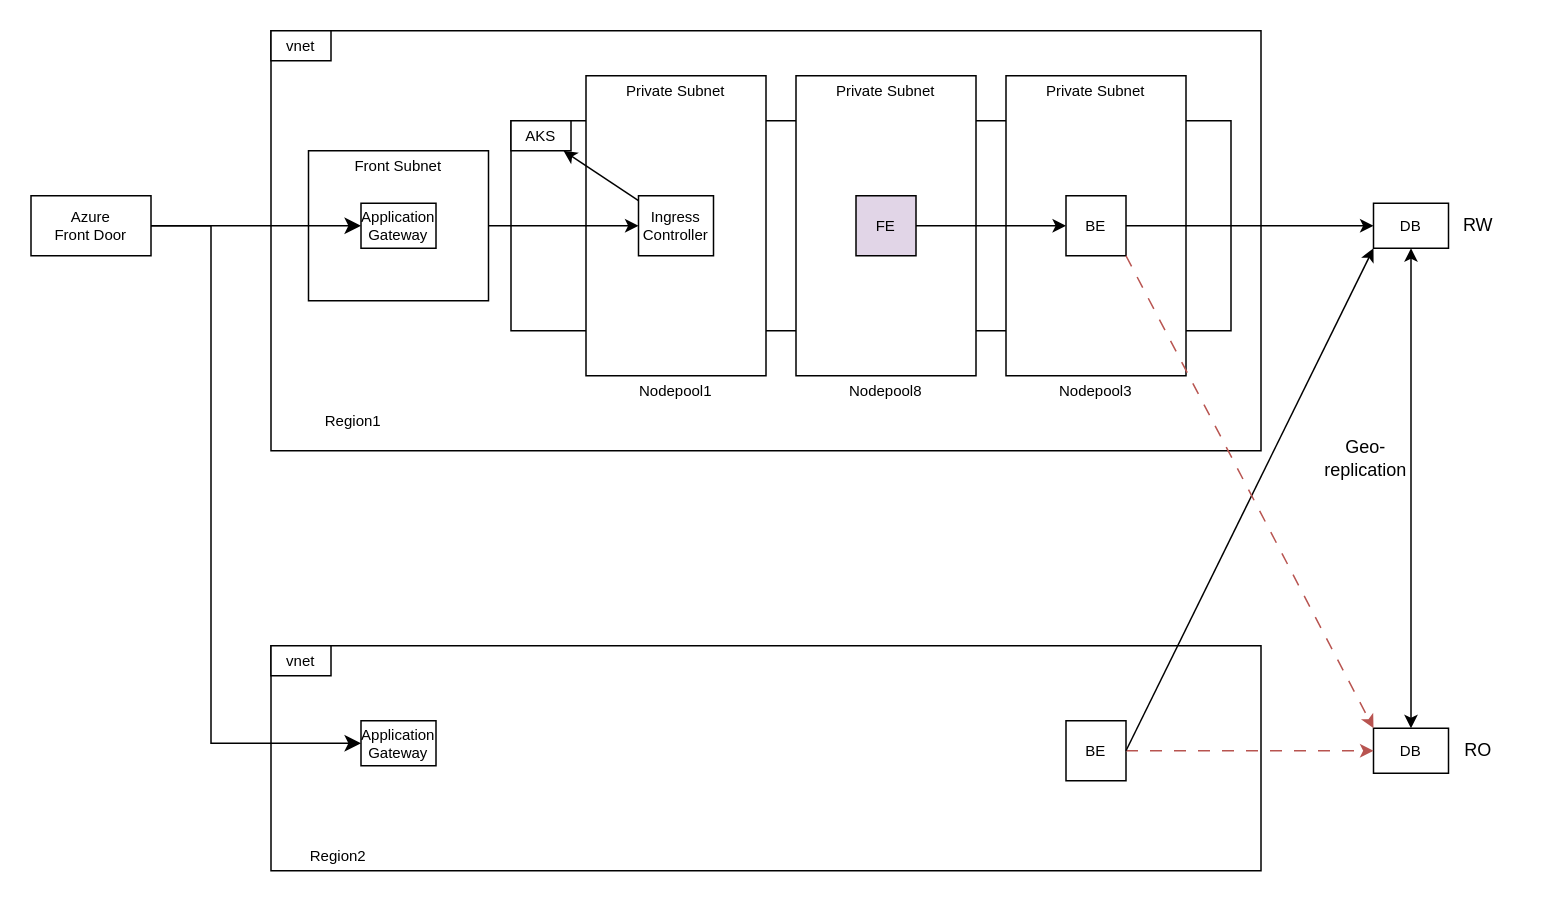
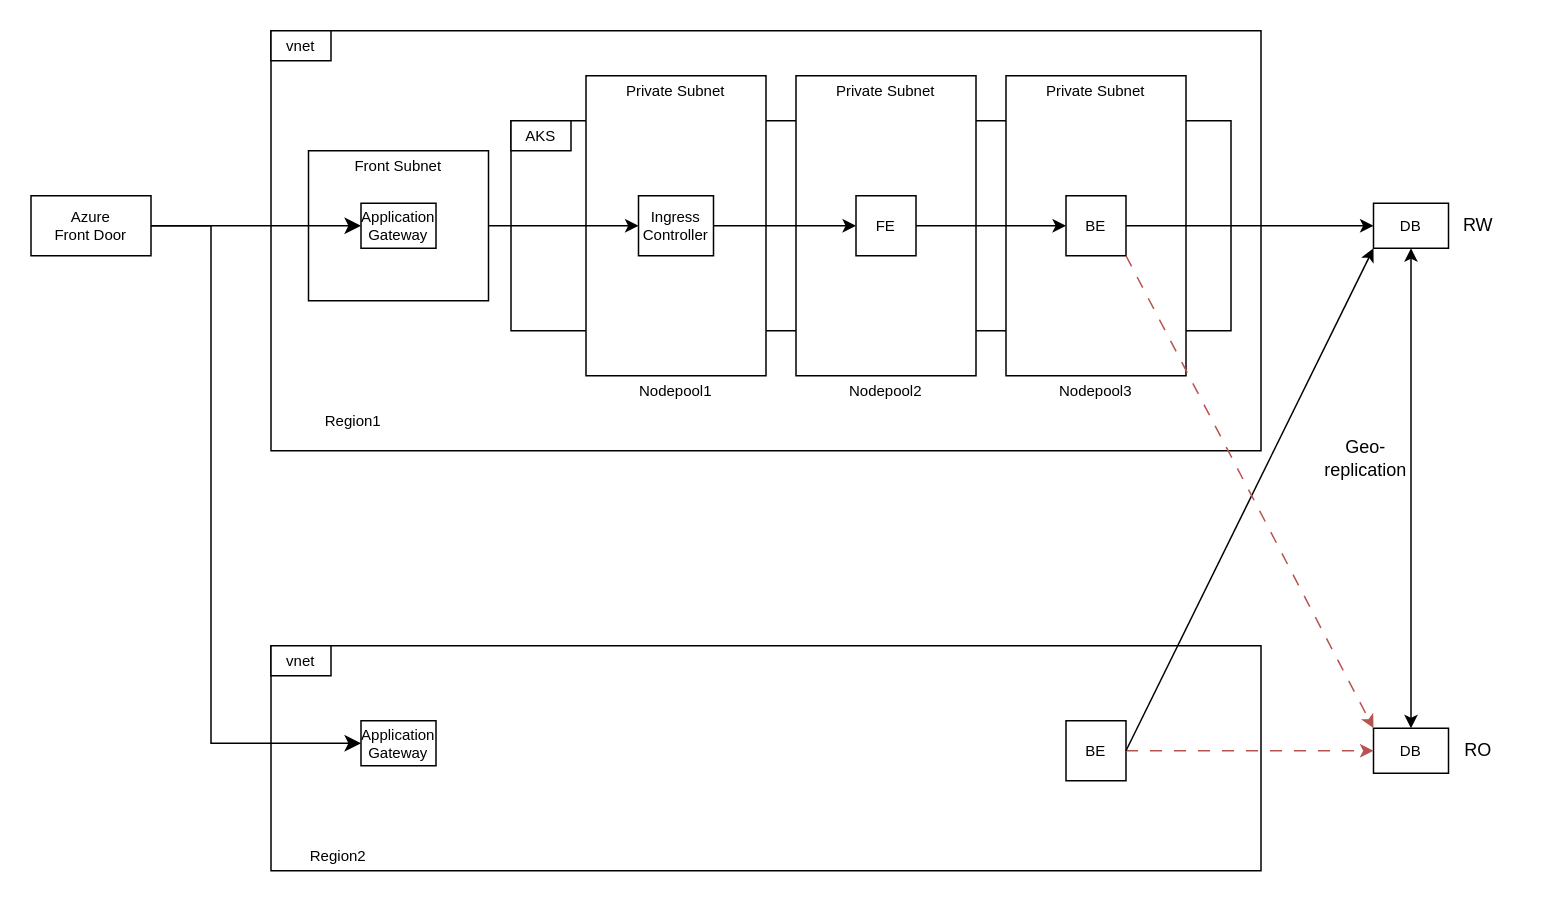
edge "Ingress Controller" -> "AKS": now "Ingress Controller" -> "FE"
node "FE": fillcolor #e1d5e7 -> #ffffff
node "Nodepool8": label "Nodepool8" -> "Nodepool2"
